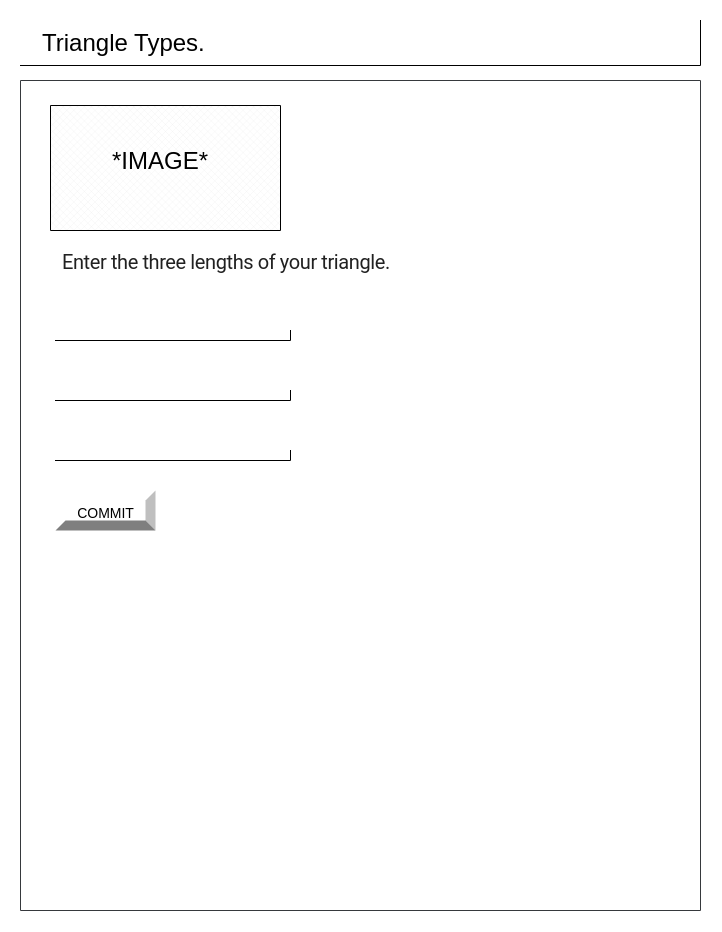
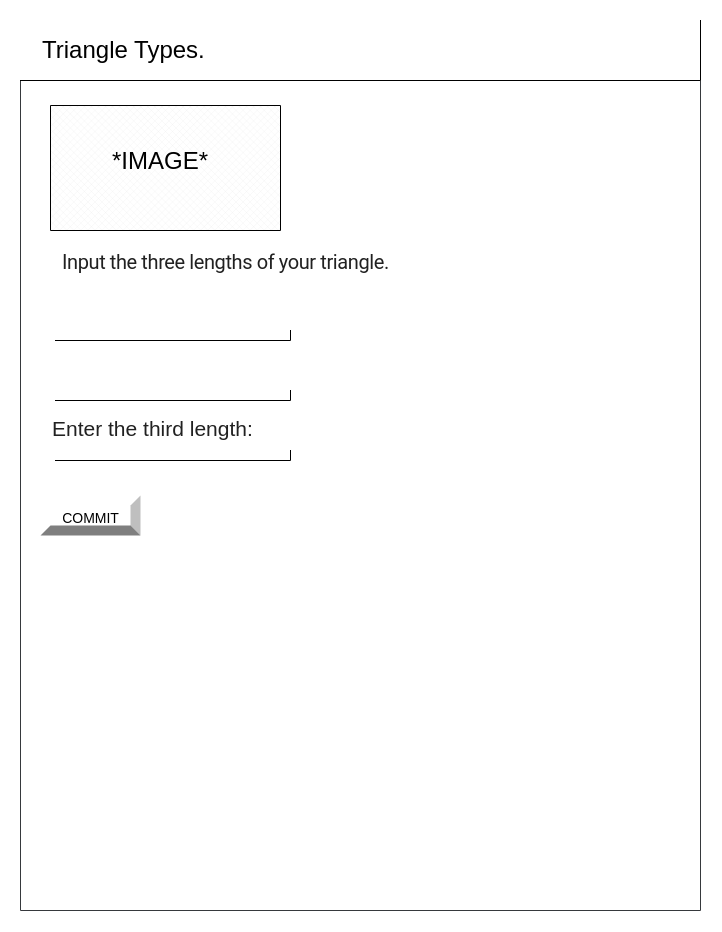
node "Triangle Types.": size 680x45 -> 680x60
node "Enter the three lengths of your triangle.": label "Enter the three lengths of your triangle." -> "Input the three lengths of your triangle."
node "Enter the third length:": added
node "COMMIT": moved (106, 511) -> (91, 516)
